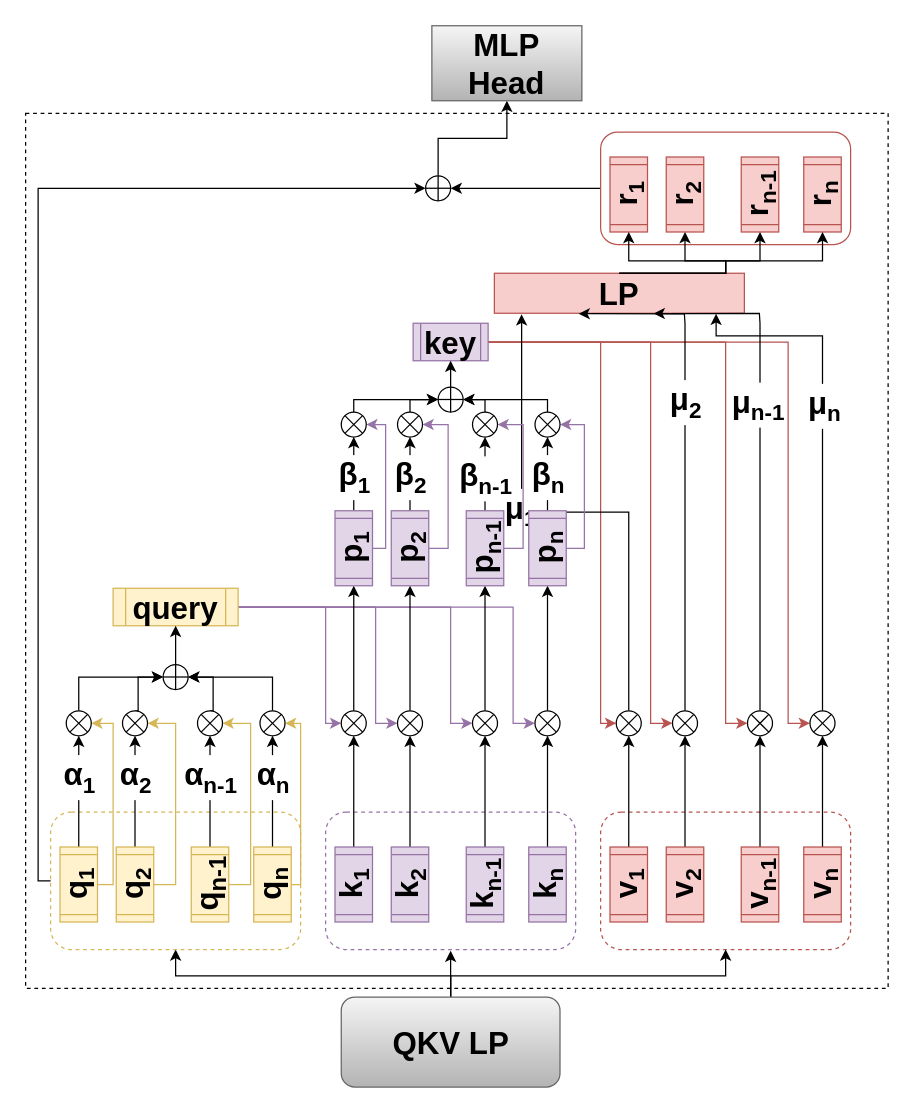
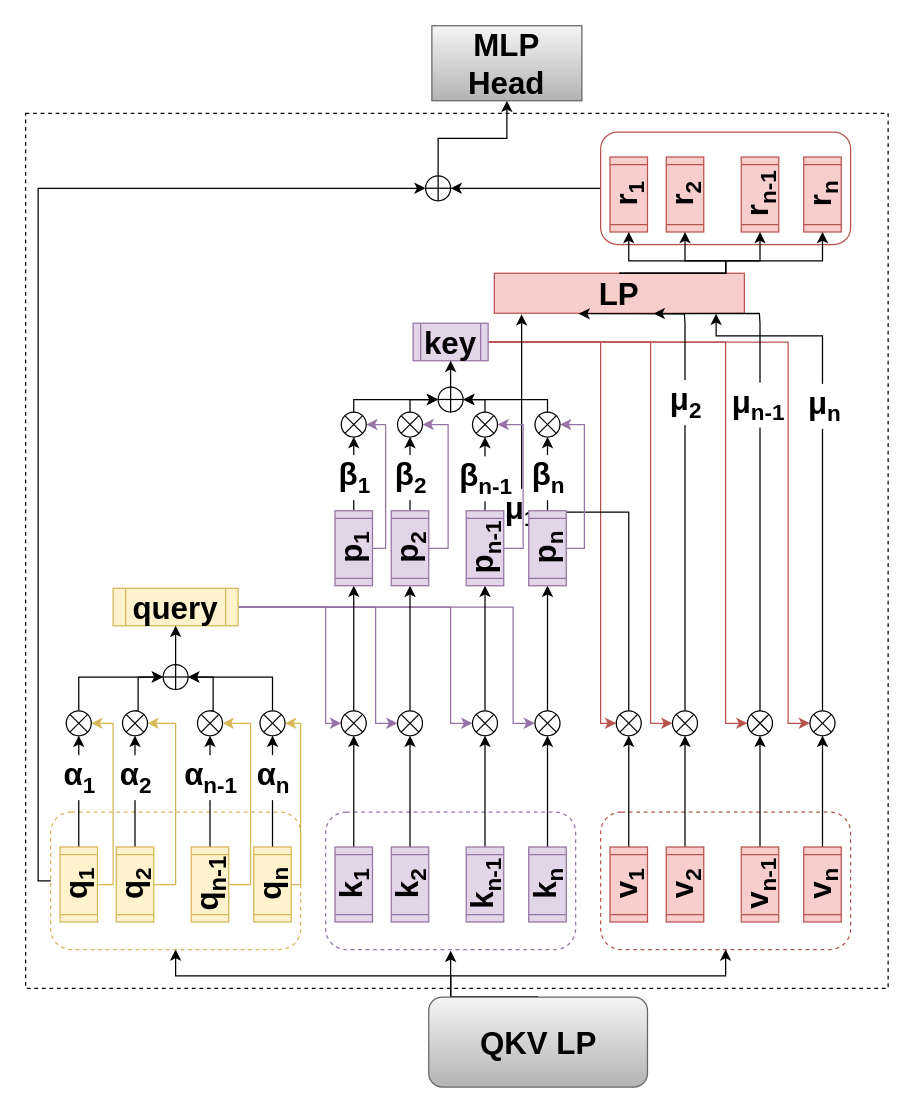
node "QKV LP": moved (451, 1042) -> (538, 1042)
